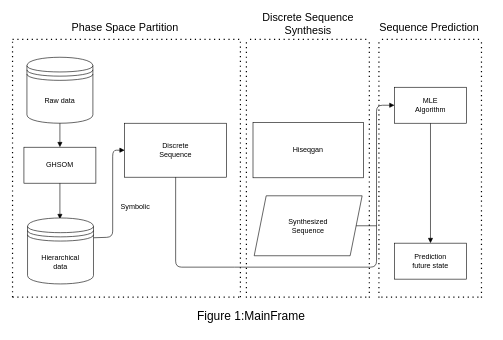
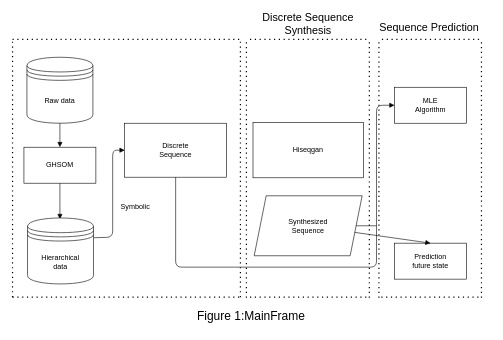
node "Phase Space Partition": removed
edge "MLE Algorithm" -> "Prediction future state": now "Synthesized Sequence" -> "Prediction future state"
